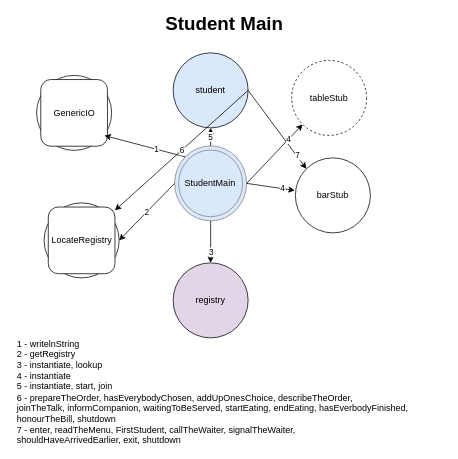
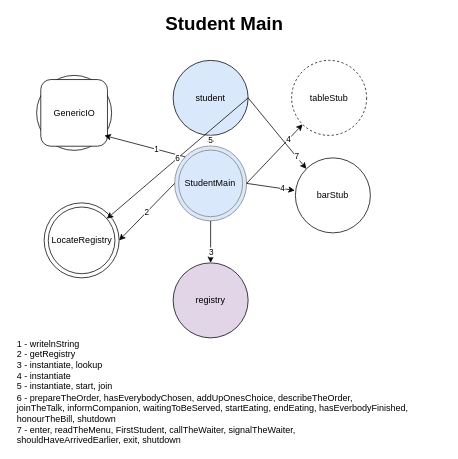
node "student": moved (210, 90) -> (210, 98)
node "LocateRegistry": shape rounded rectangle -> ellipse
